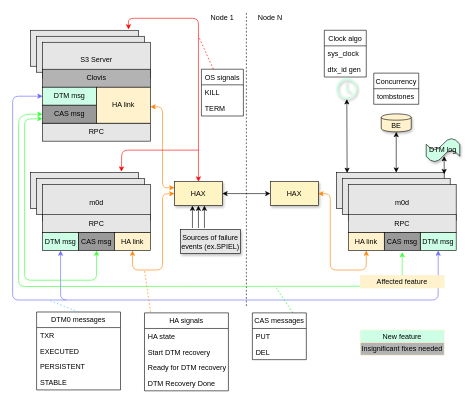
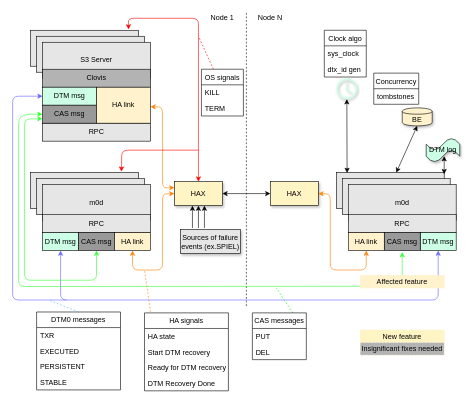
node "BE": moved (396, 123) -> (417, 117)
node "New feature": fillcolor #ccffe6 -> #fff4c3
node "Insignificant fixes needed": style solid -> dashed
